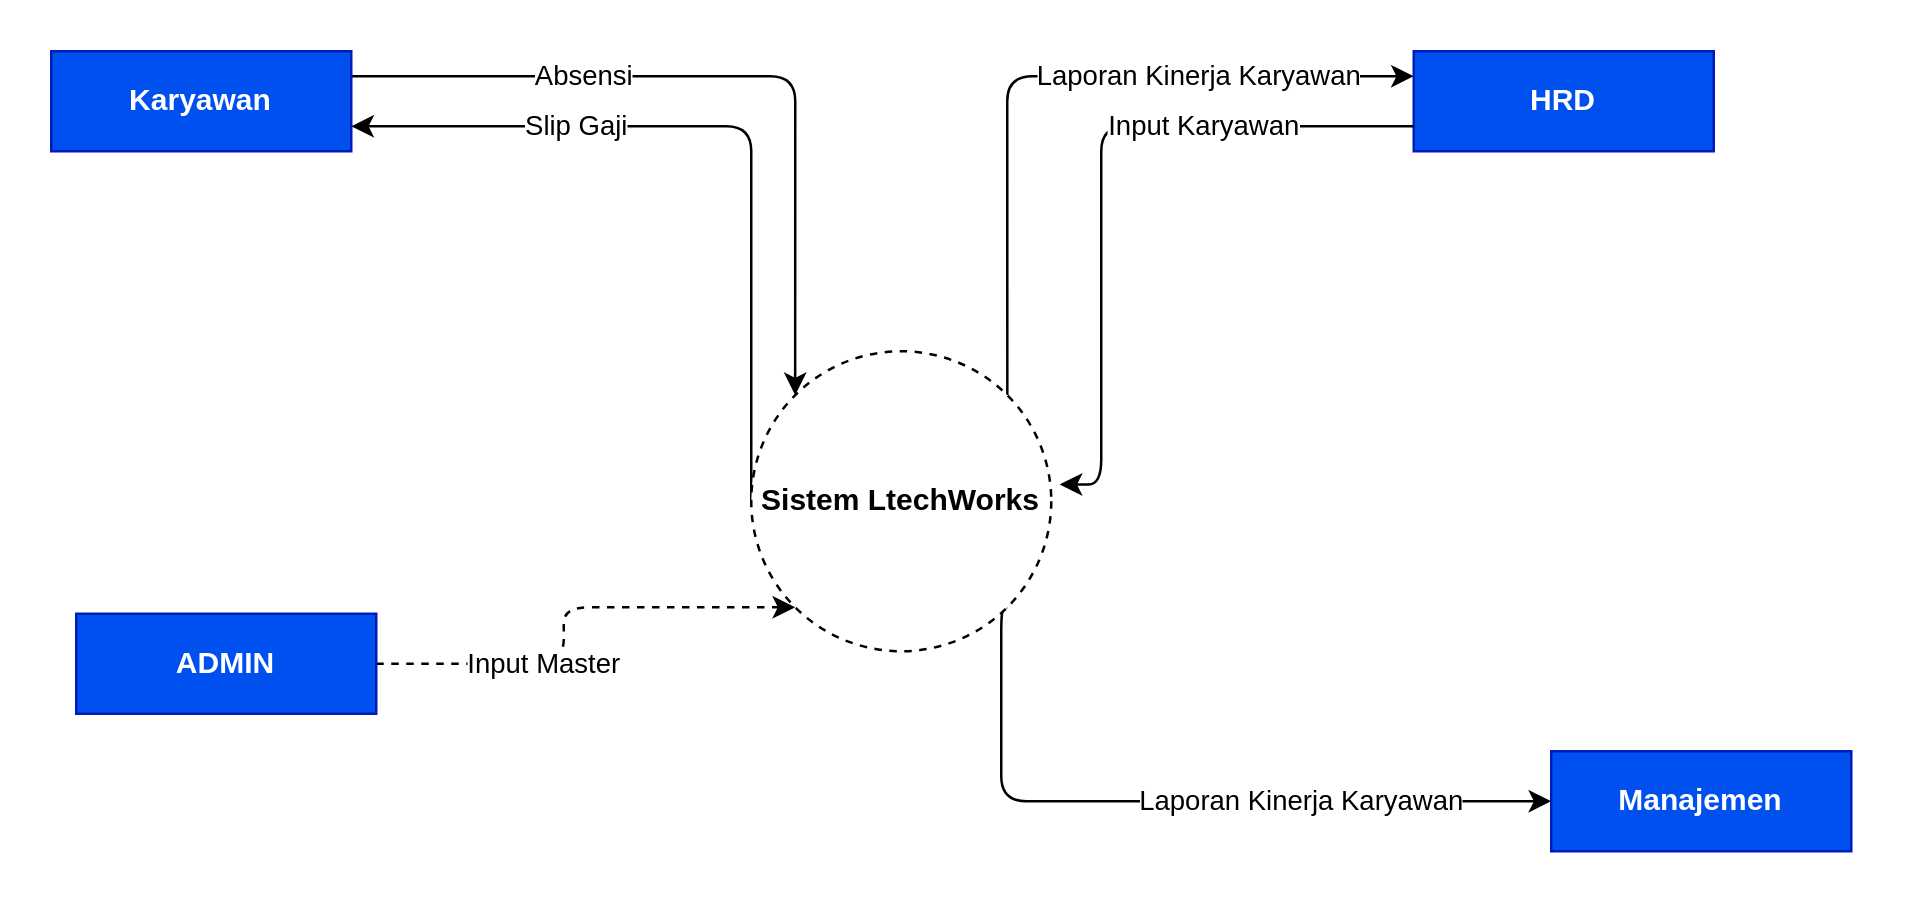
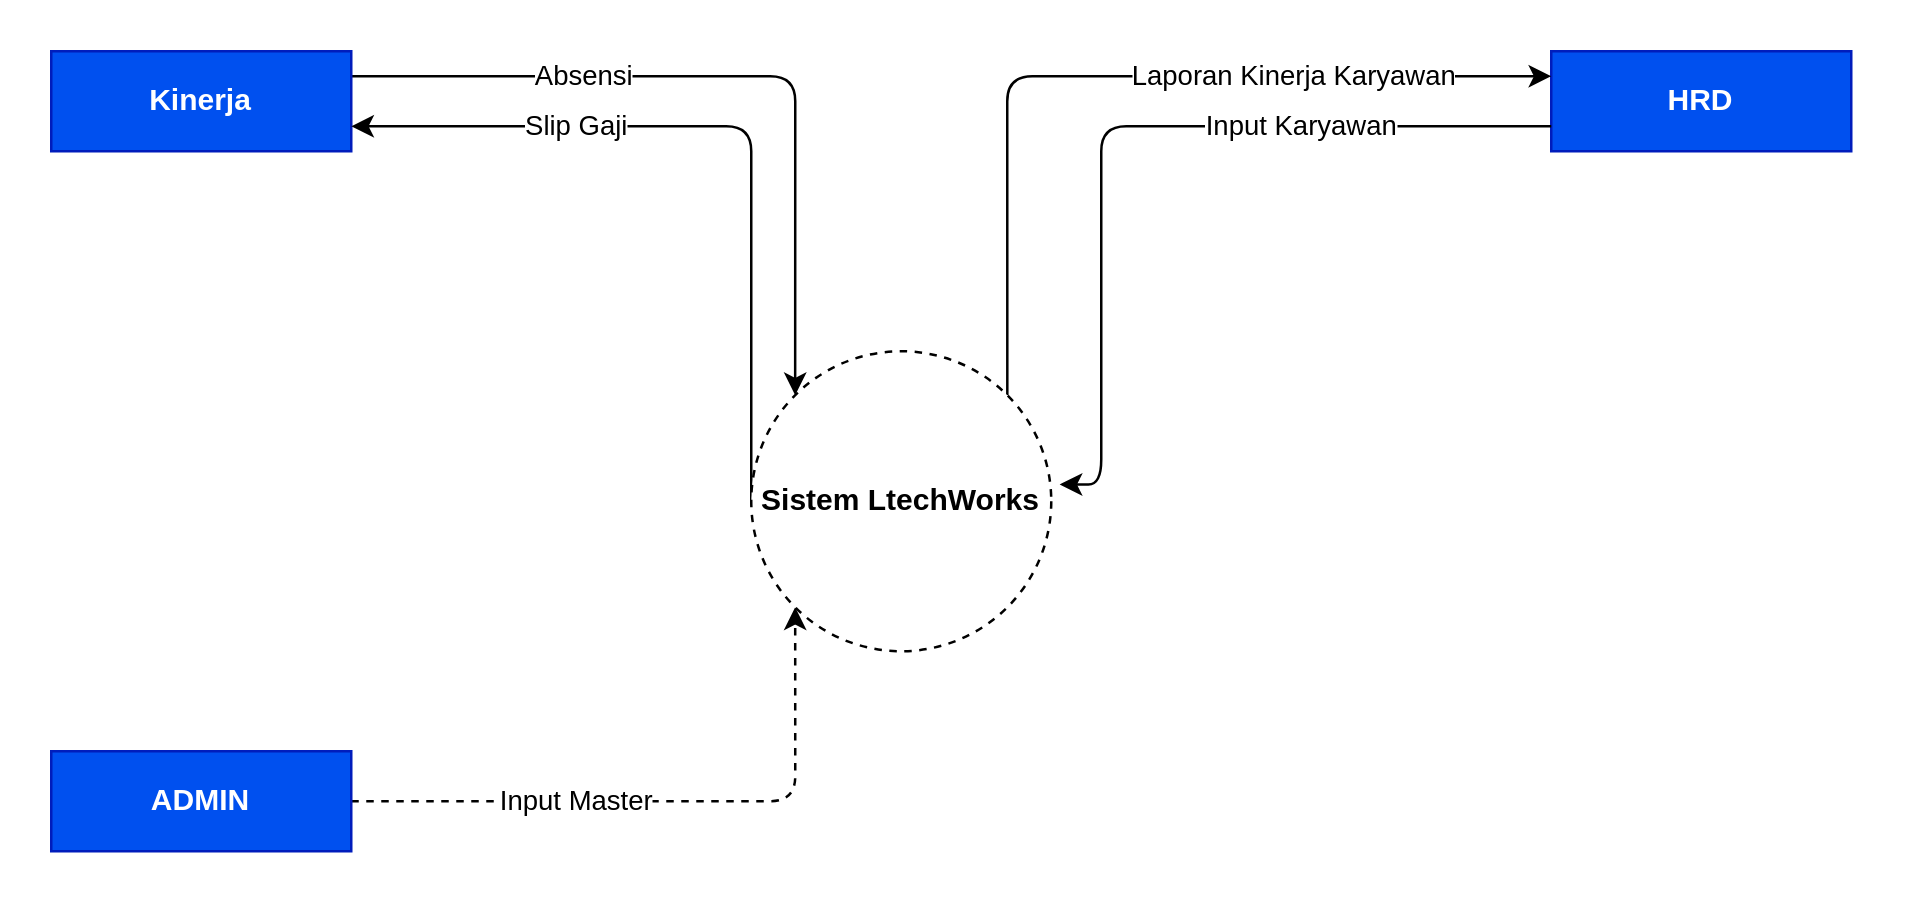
node "Karyawan": label "Karyawan" -> "Kinerja"
node "HRD": moved (1564, 101) -> (1701, 101)
node "ADMIN": moved (226, 664) -> (201, 801)
edge "Sistem LtechWorks" -> "Manajemen": removed, label "Laporan Kinerja Karyawan"
node "Manajemen": removed
